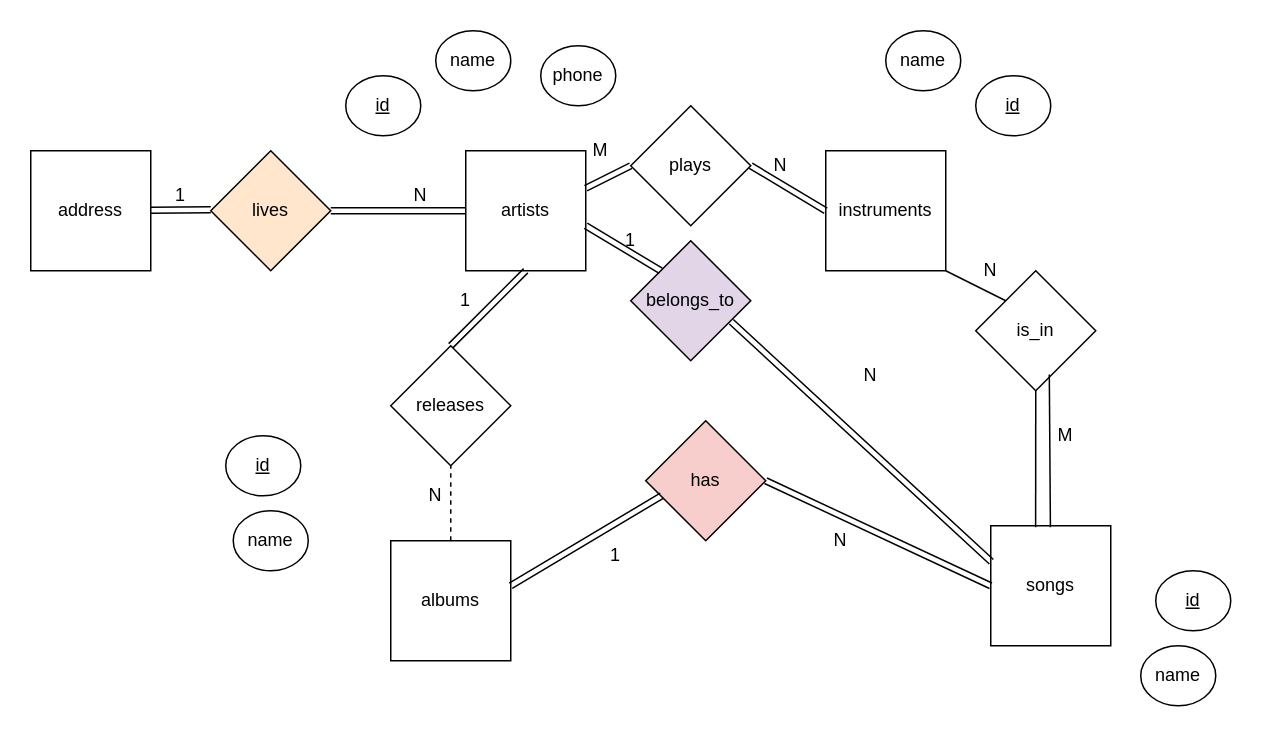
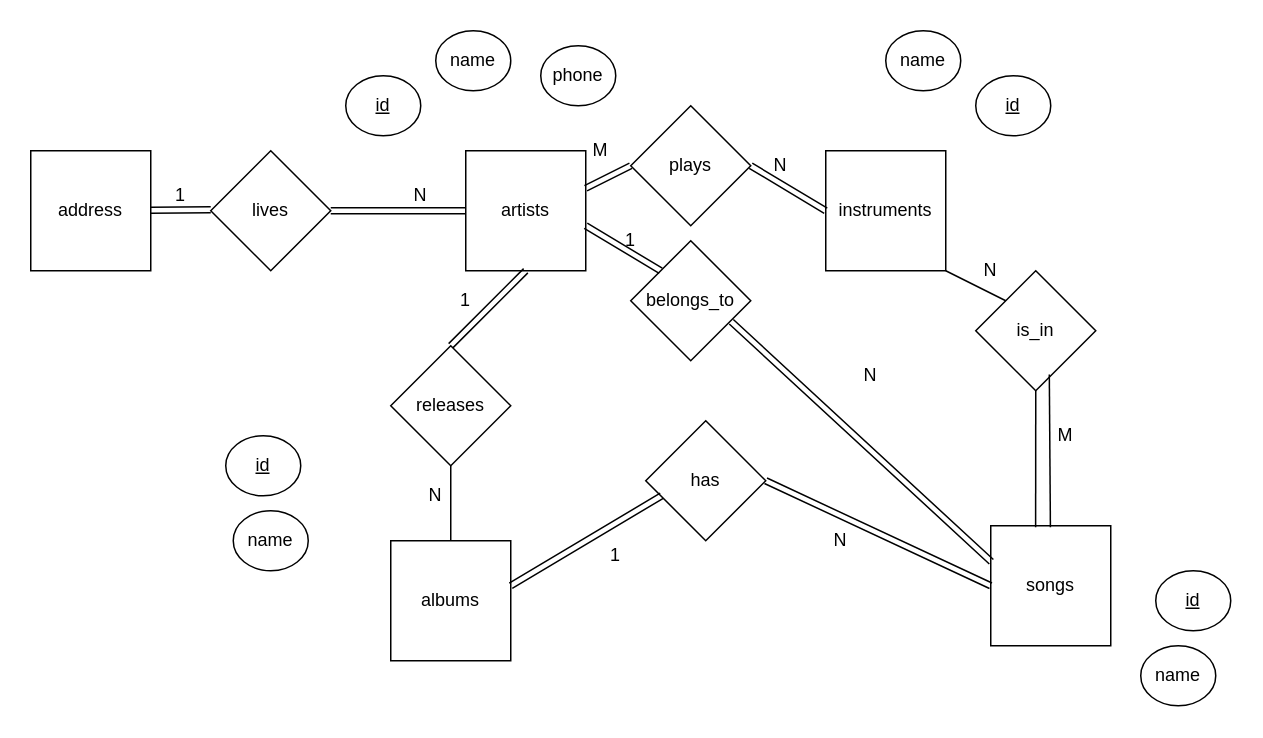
node "lives": fillcolor #ffe6cc -> #ffffff
node "belongs_to": fillcolor #e1d5e7 -> #ffffff
node "has": fillcolor #f8cecc -> #ffffff
edge "releases" -- "albums": style dashed -> solid
